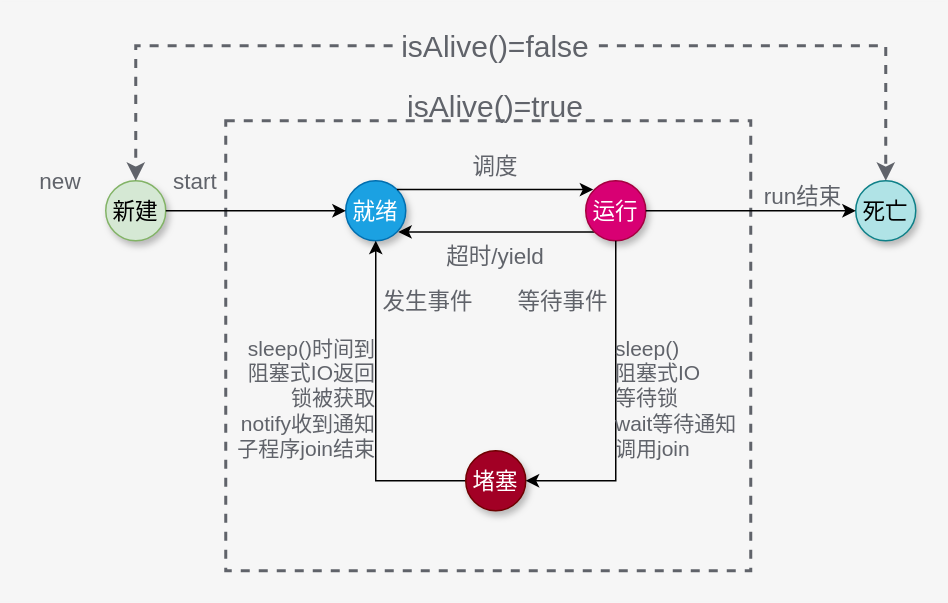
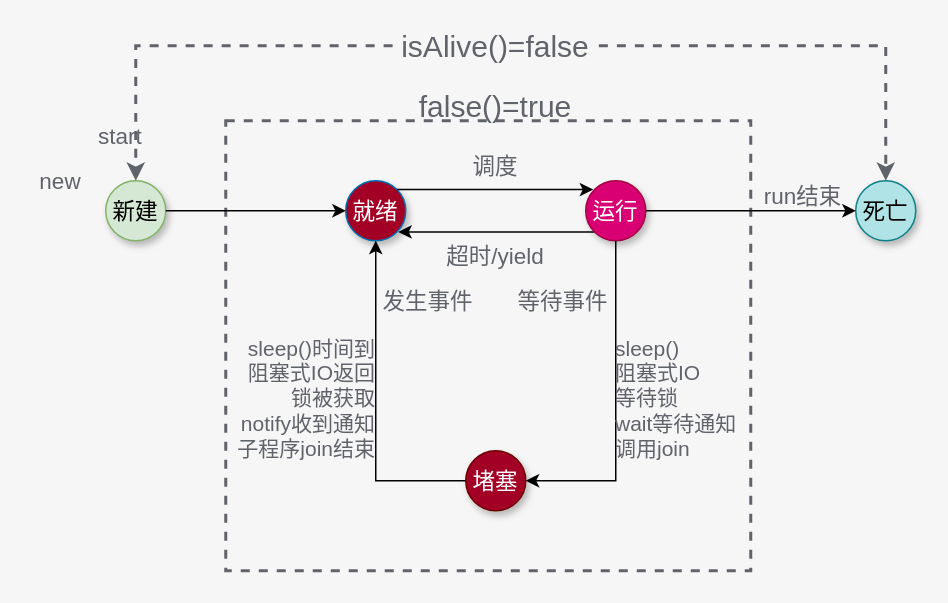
node "isAlive()=true": label "isAlive()=true" -> "false()=true"
node "start": moved (196, 181) -> (121, 136)
node "就绪": fillcolor #1ba1e2 -> #a20025
